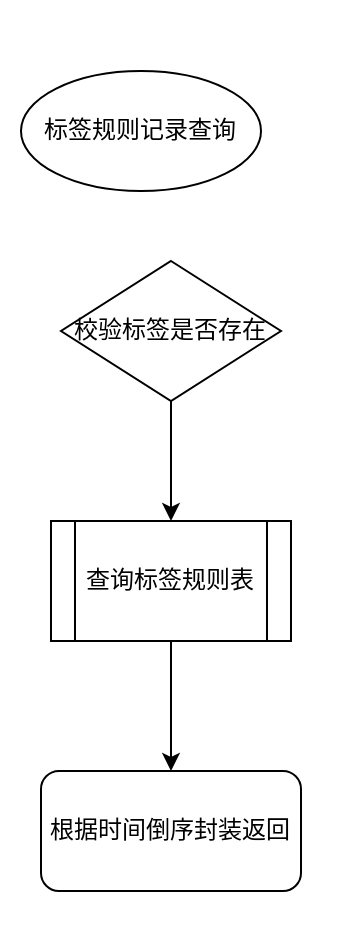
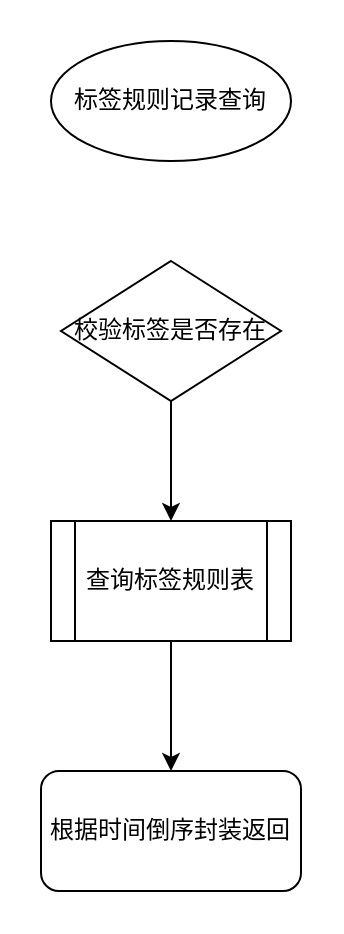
node "标签规则记录查询": moved (141, 131) -> (171, 101)
